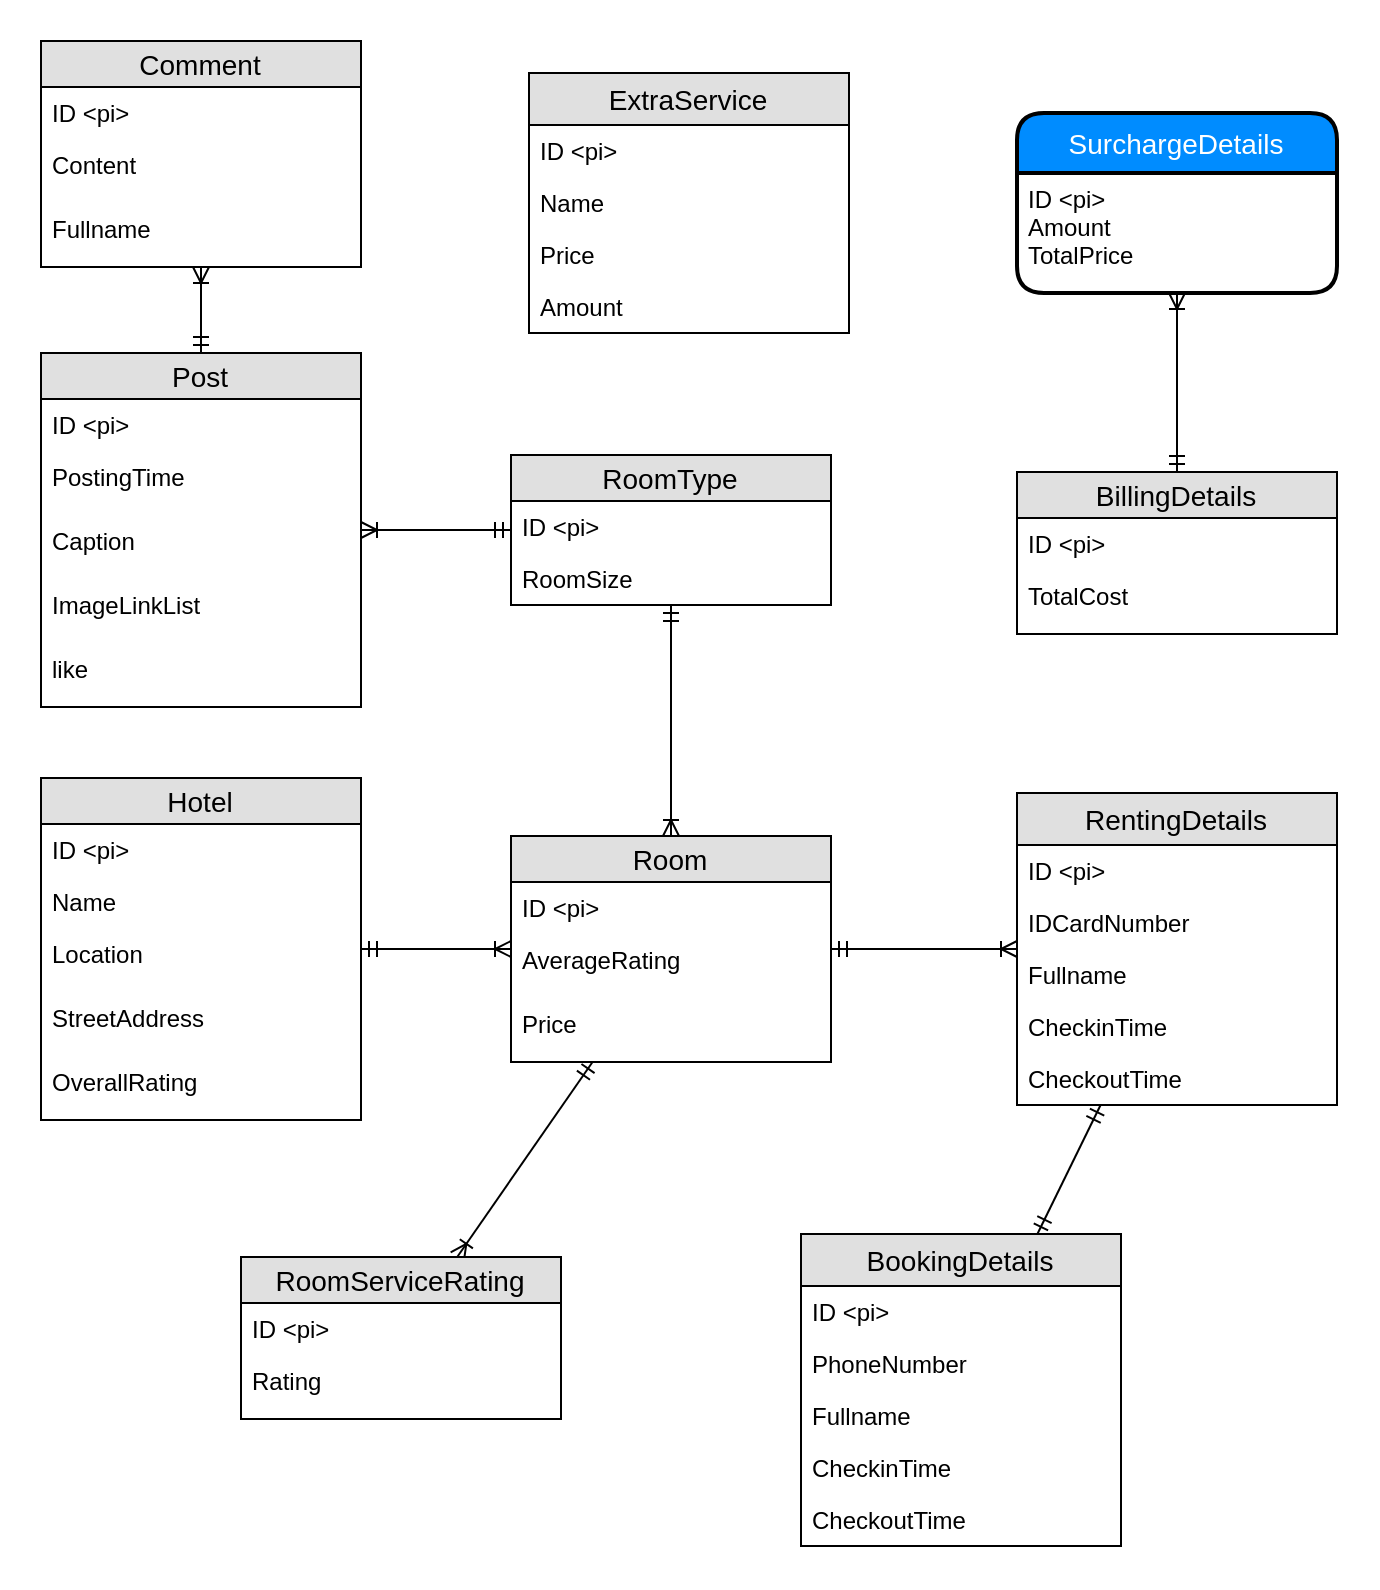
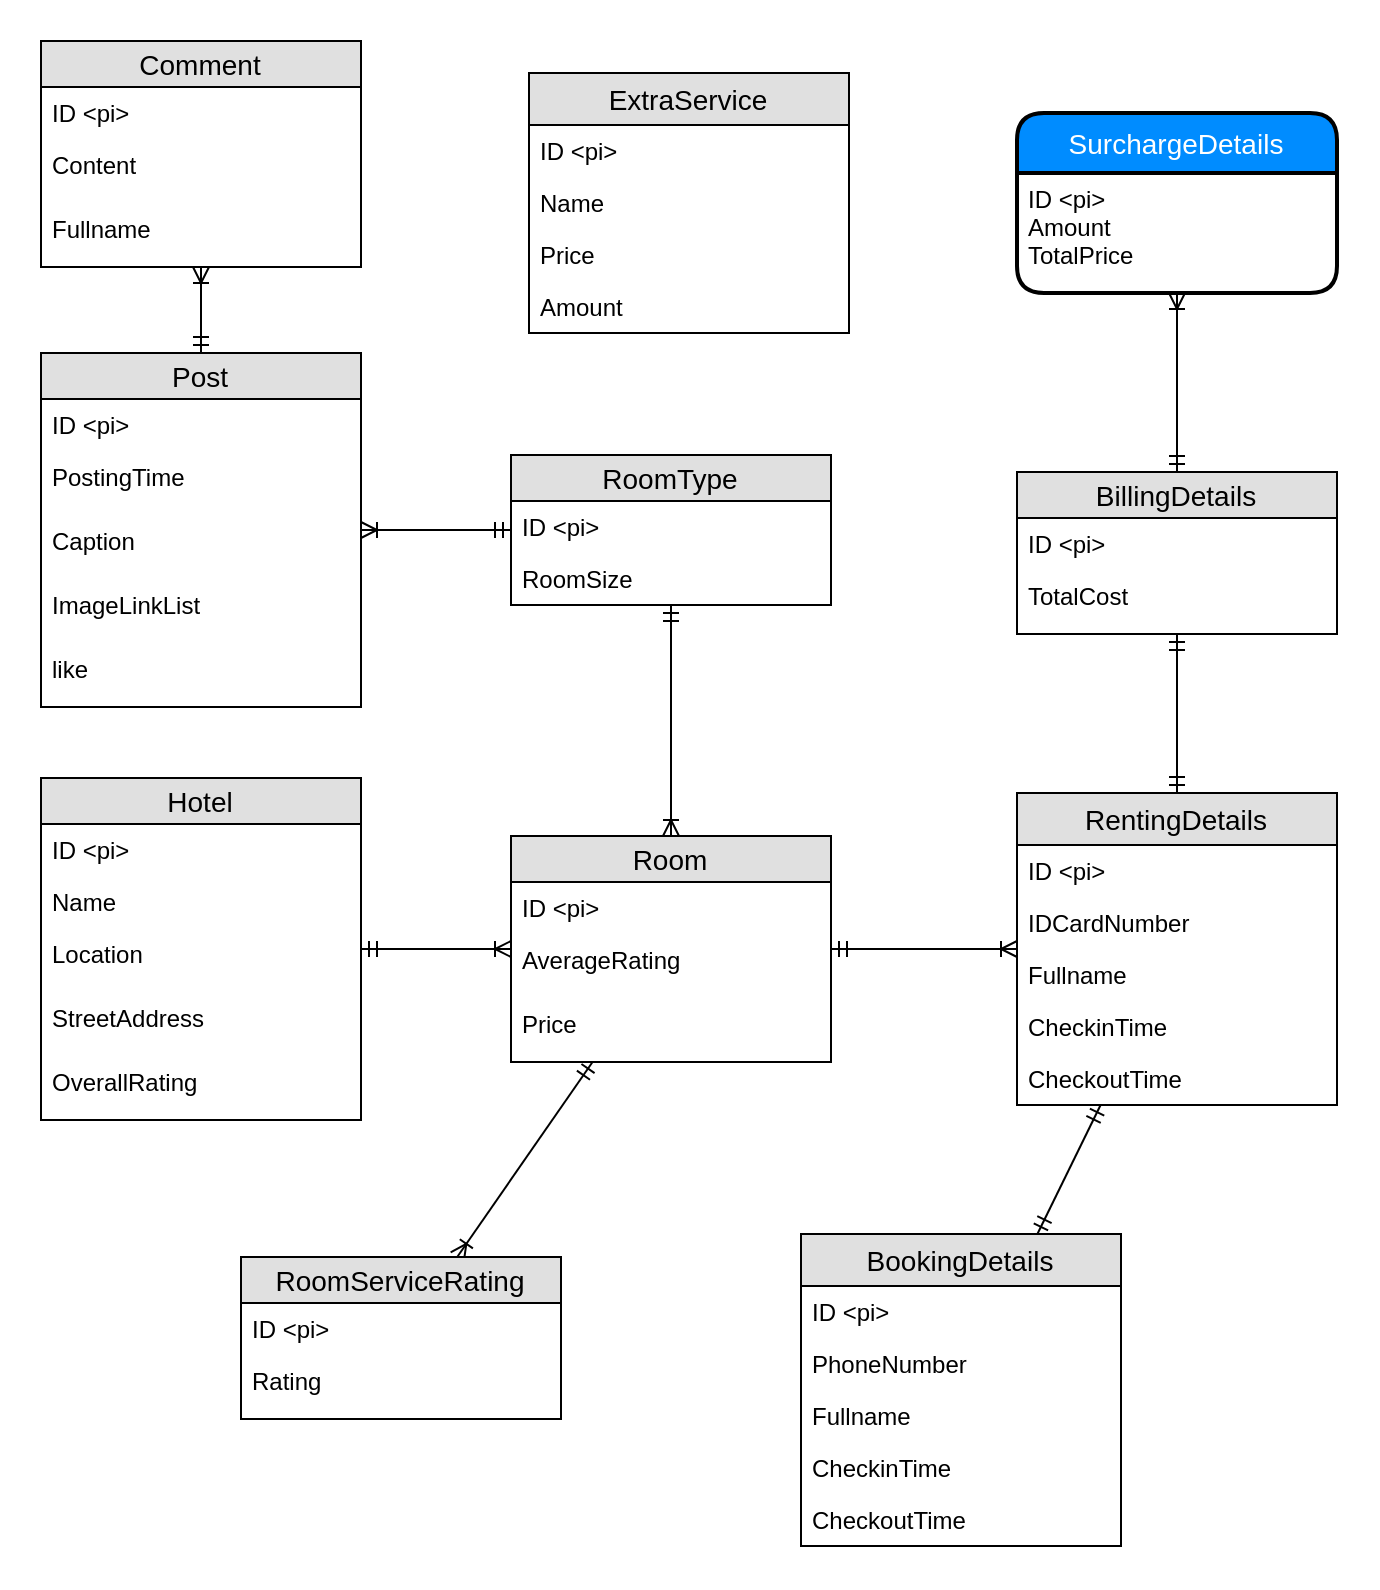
edge "BillingDetails" -- "RentingDetails": added
